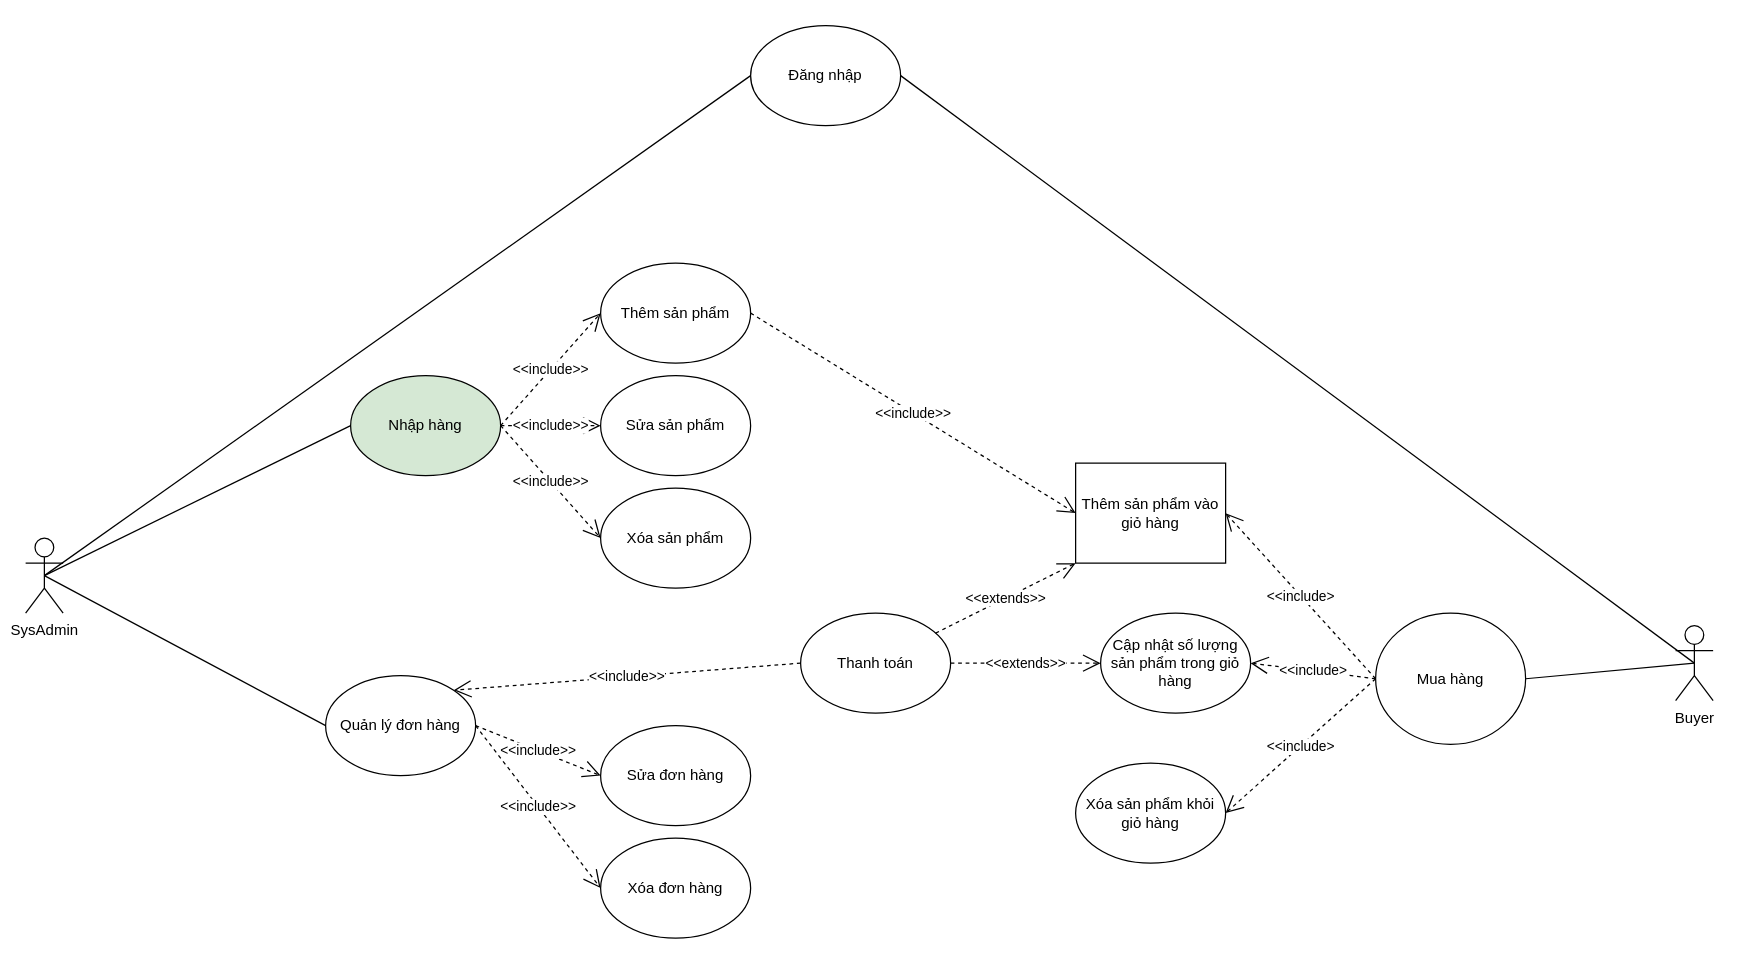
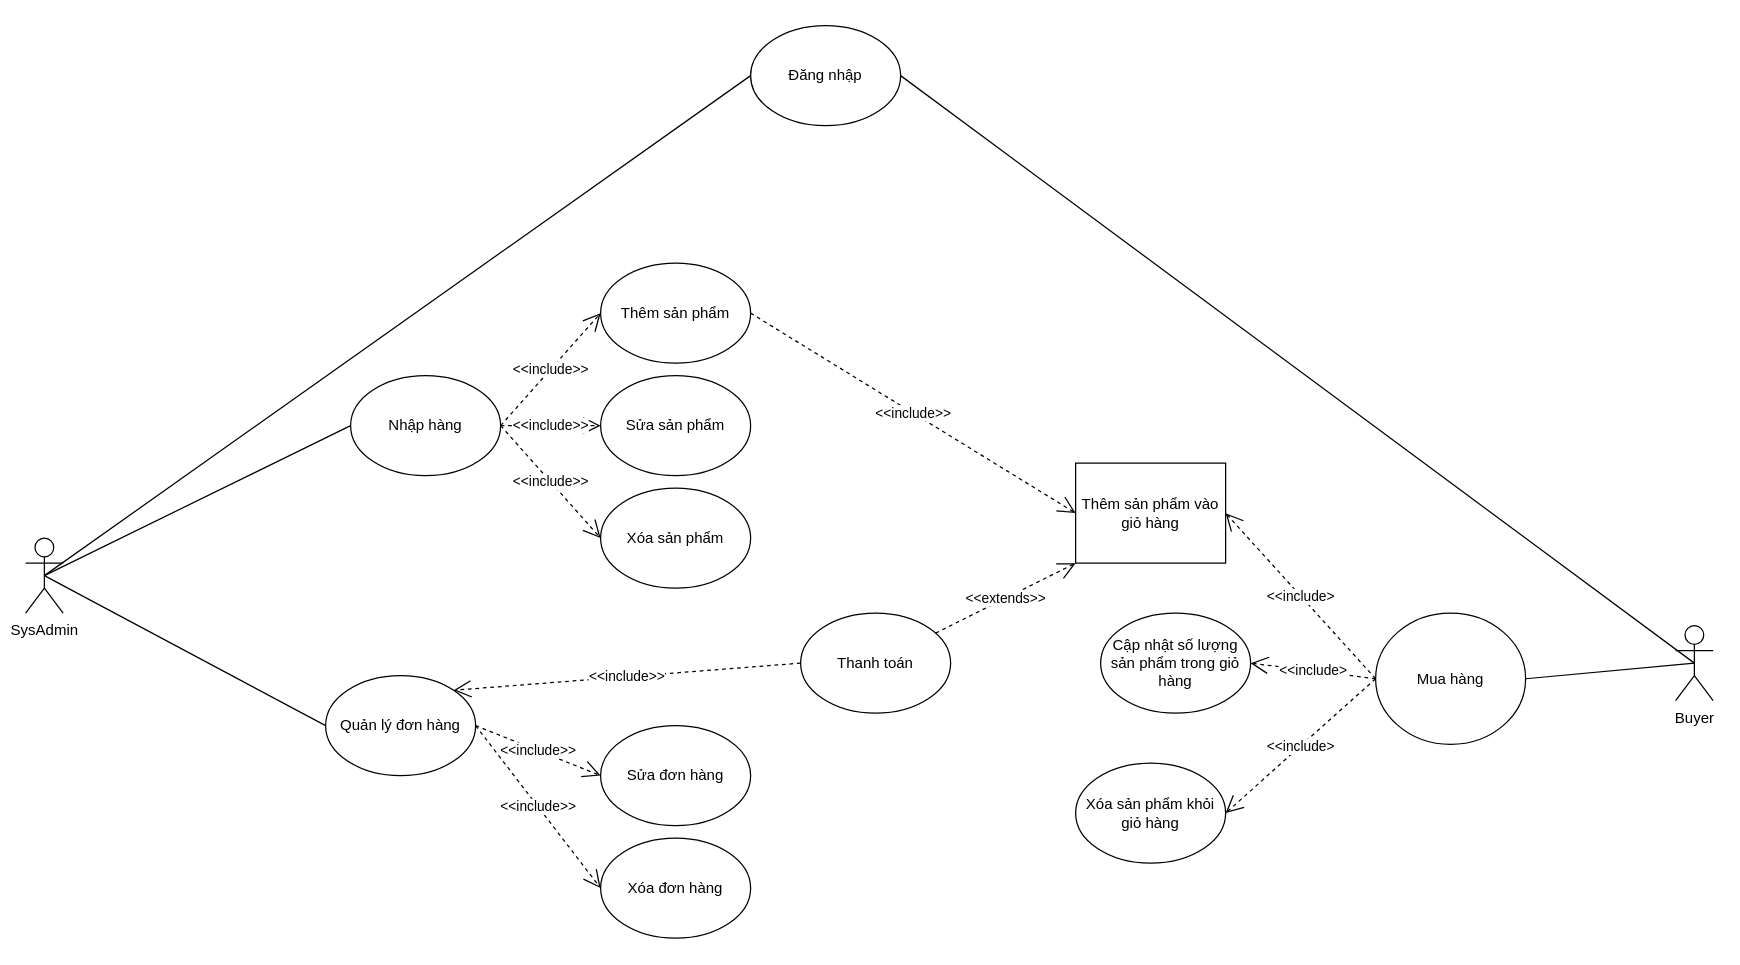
node "Nhập hàng": fillcolor #d5e8d4 -> #ffffff
edge "Thanh toán" -> "Cập nhật số lượng sản phẩm trong giỏ hàng": removed, label "<<extends>>"
